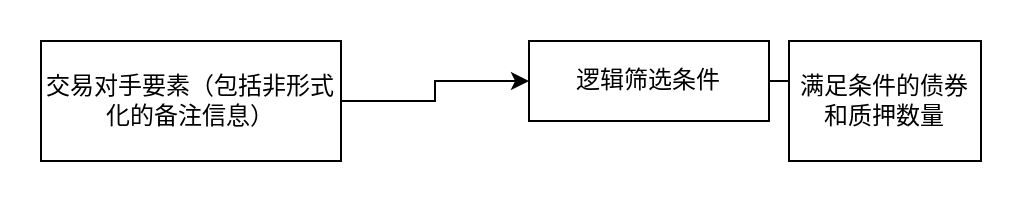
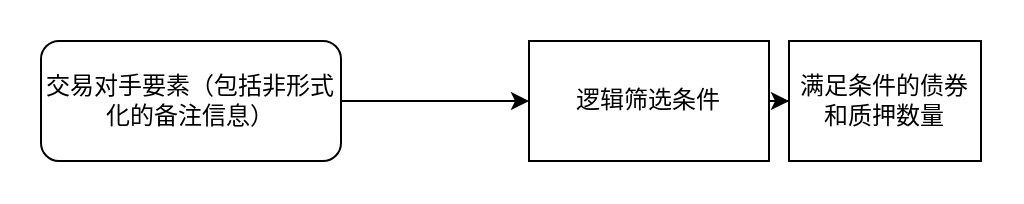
node "逻辑筛选条件": size 240x80 -> 240x120
node "交易对手要素（包括非形式化的备注信息）": shape rectangle -> rounded rectangle
